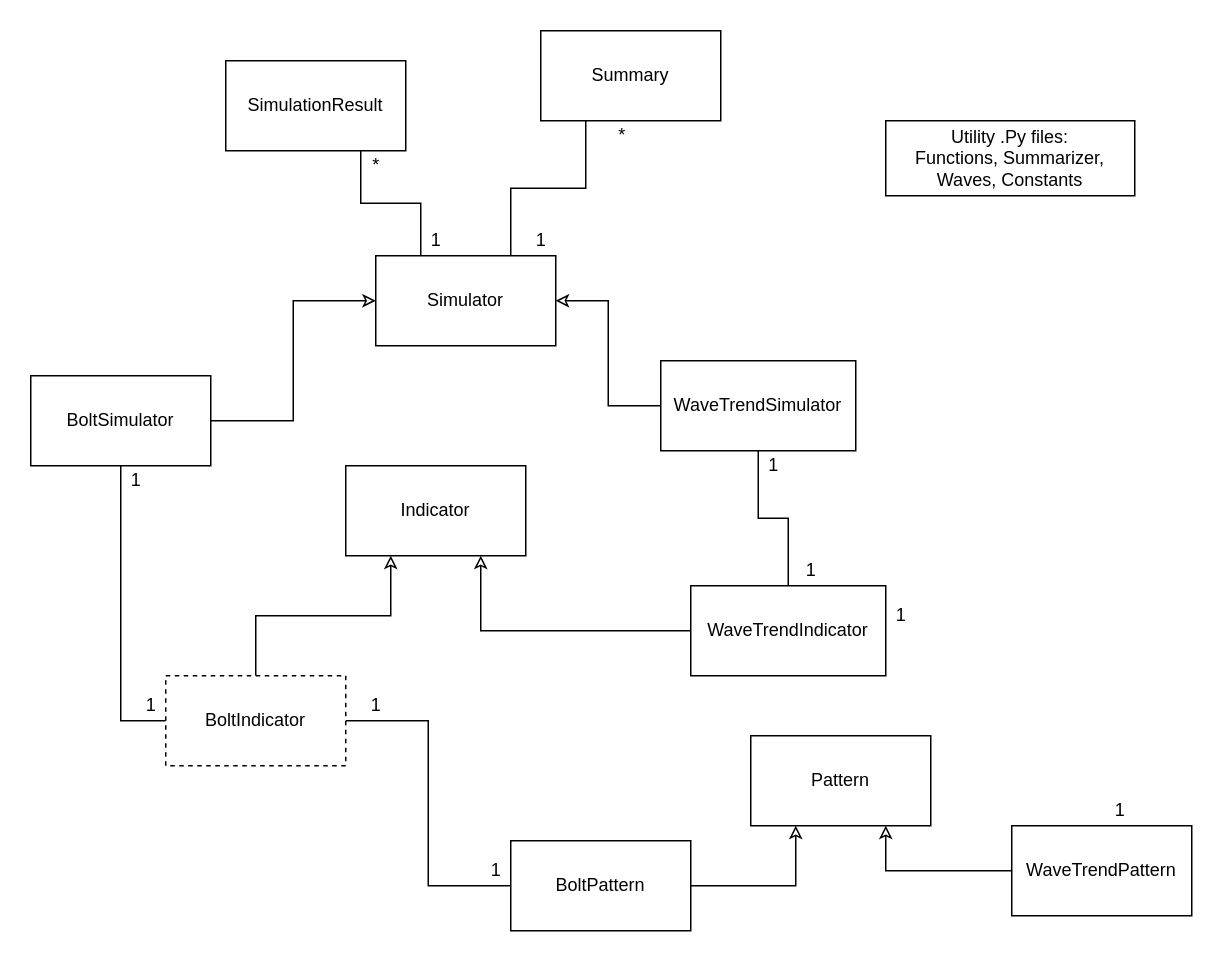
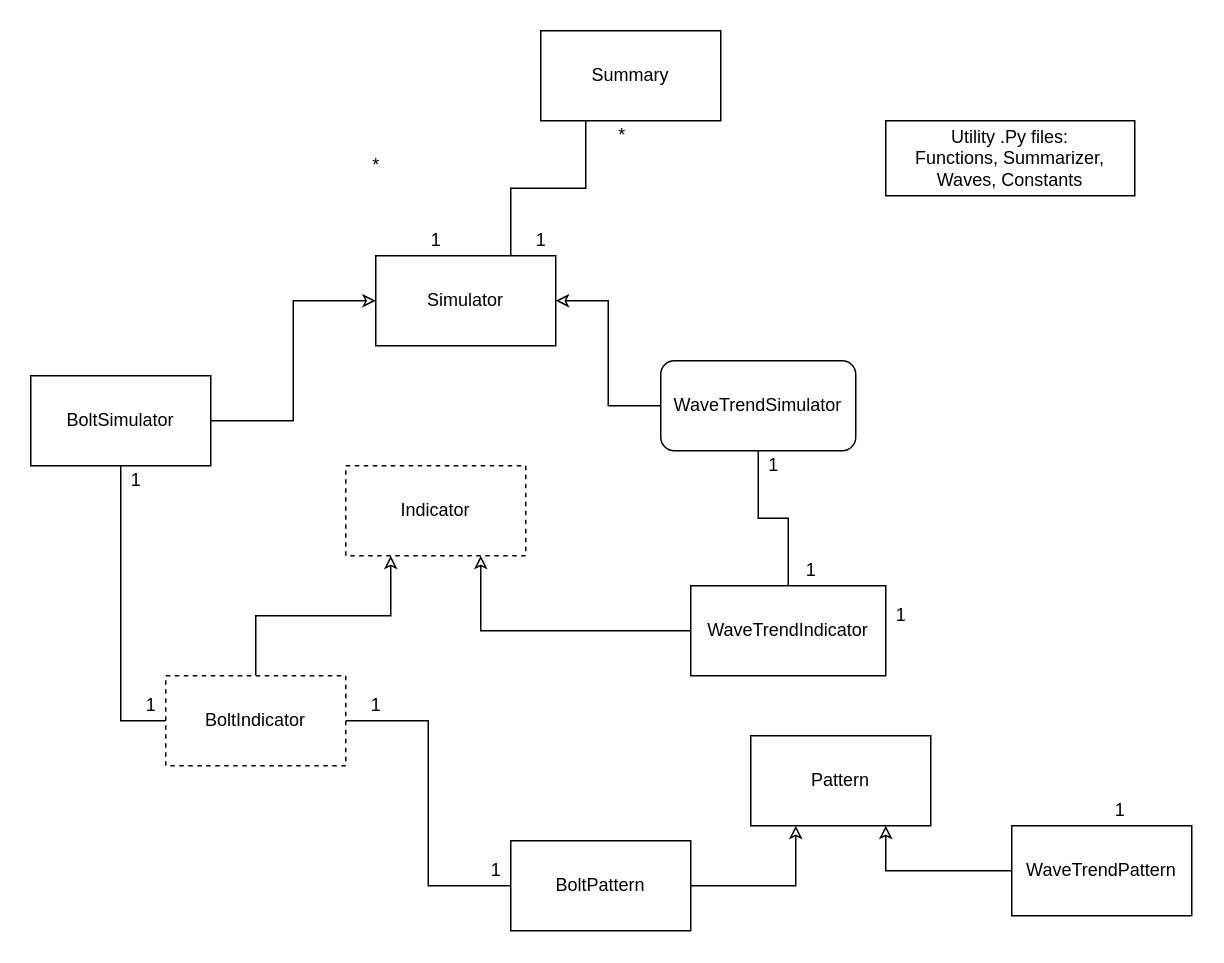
node "SimulationResult": removed
edge "SimulationResult" -- "Simulator": removed
node "WaveTrendSimulator": shape rectangle -> rounded rectangle
node "Indicator": style solid -> dashed
